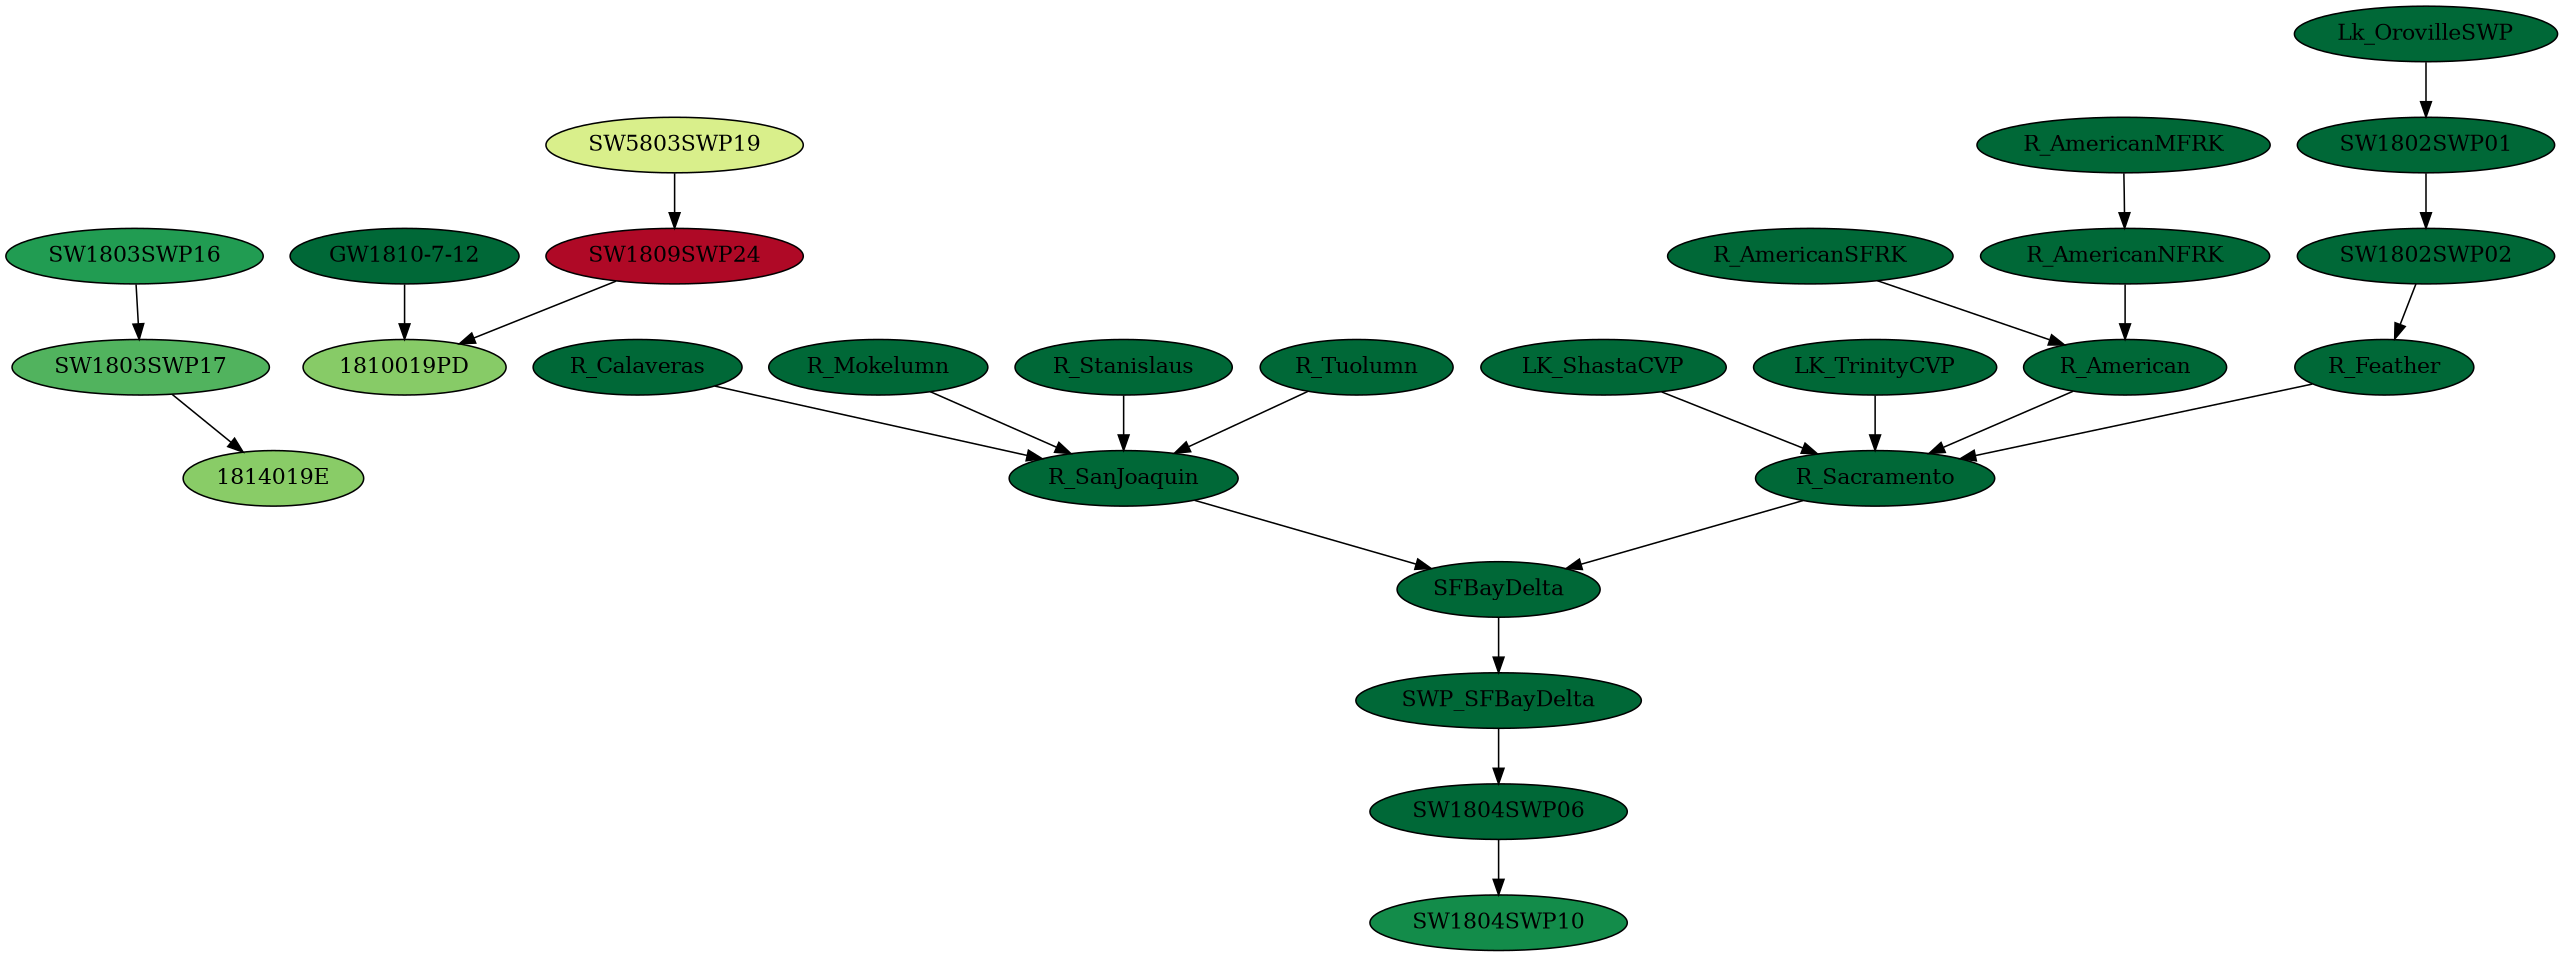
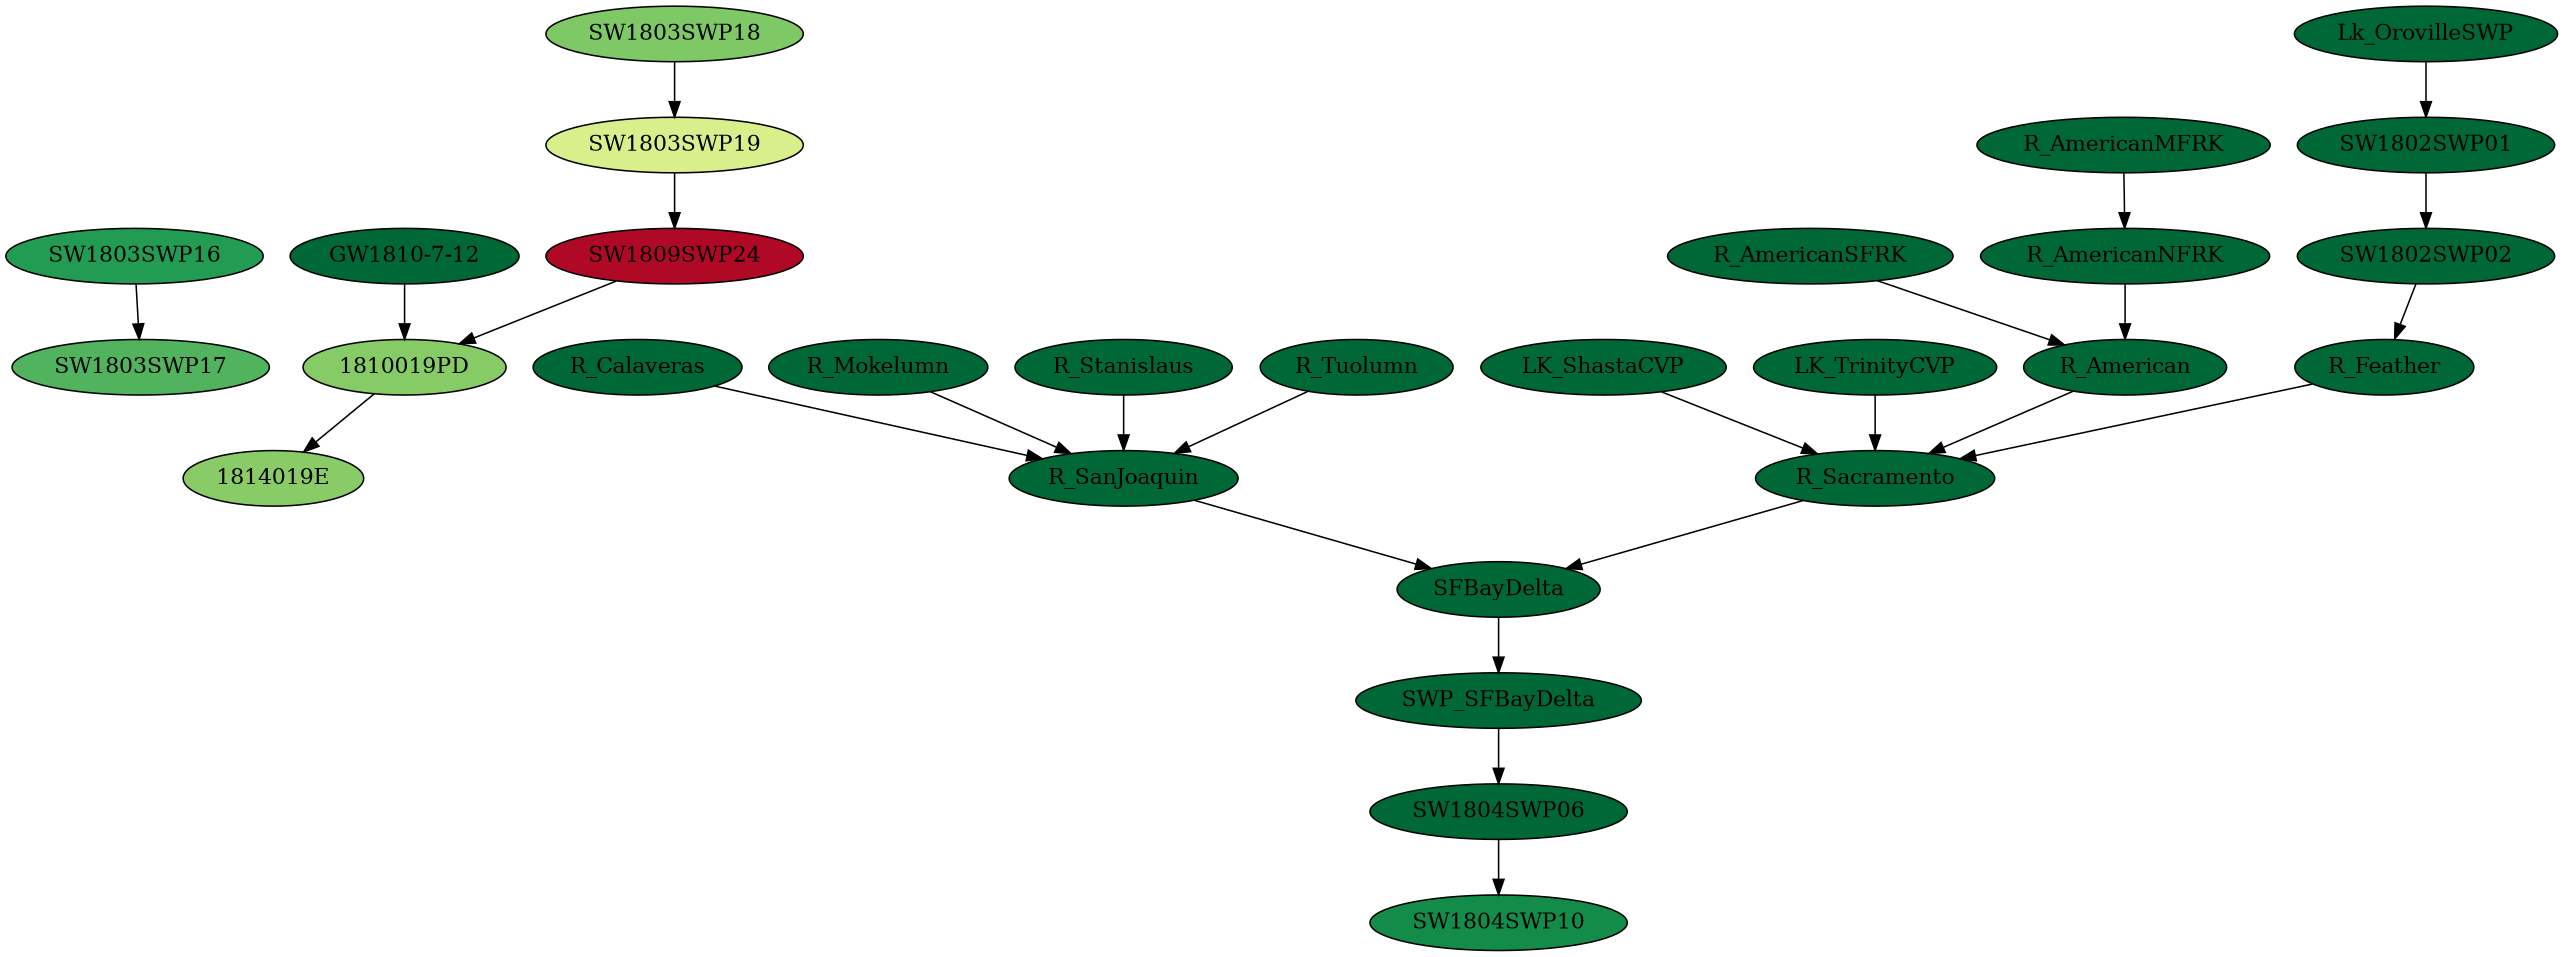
node "SW1803SWP18": added
node "SW5803SWP19": label "SW5803SWP19" -> "SW1803SWP19"
edge "SW1803SWP17" -> "1814019E": now "1810019PD" -> "1814019E"
